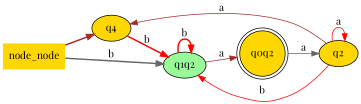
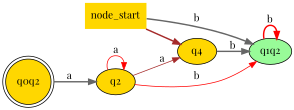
edge "q4" -> "q1q2": color red -> gray40
edge "q0q2" -> "q2": style solid -> bold
node "node_node": label "node_node" -> "node_start"
edge "q1q2" -> "q0q2": removed, label "a"
